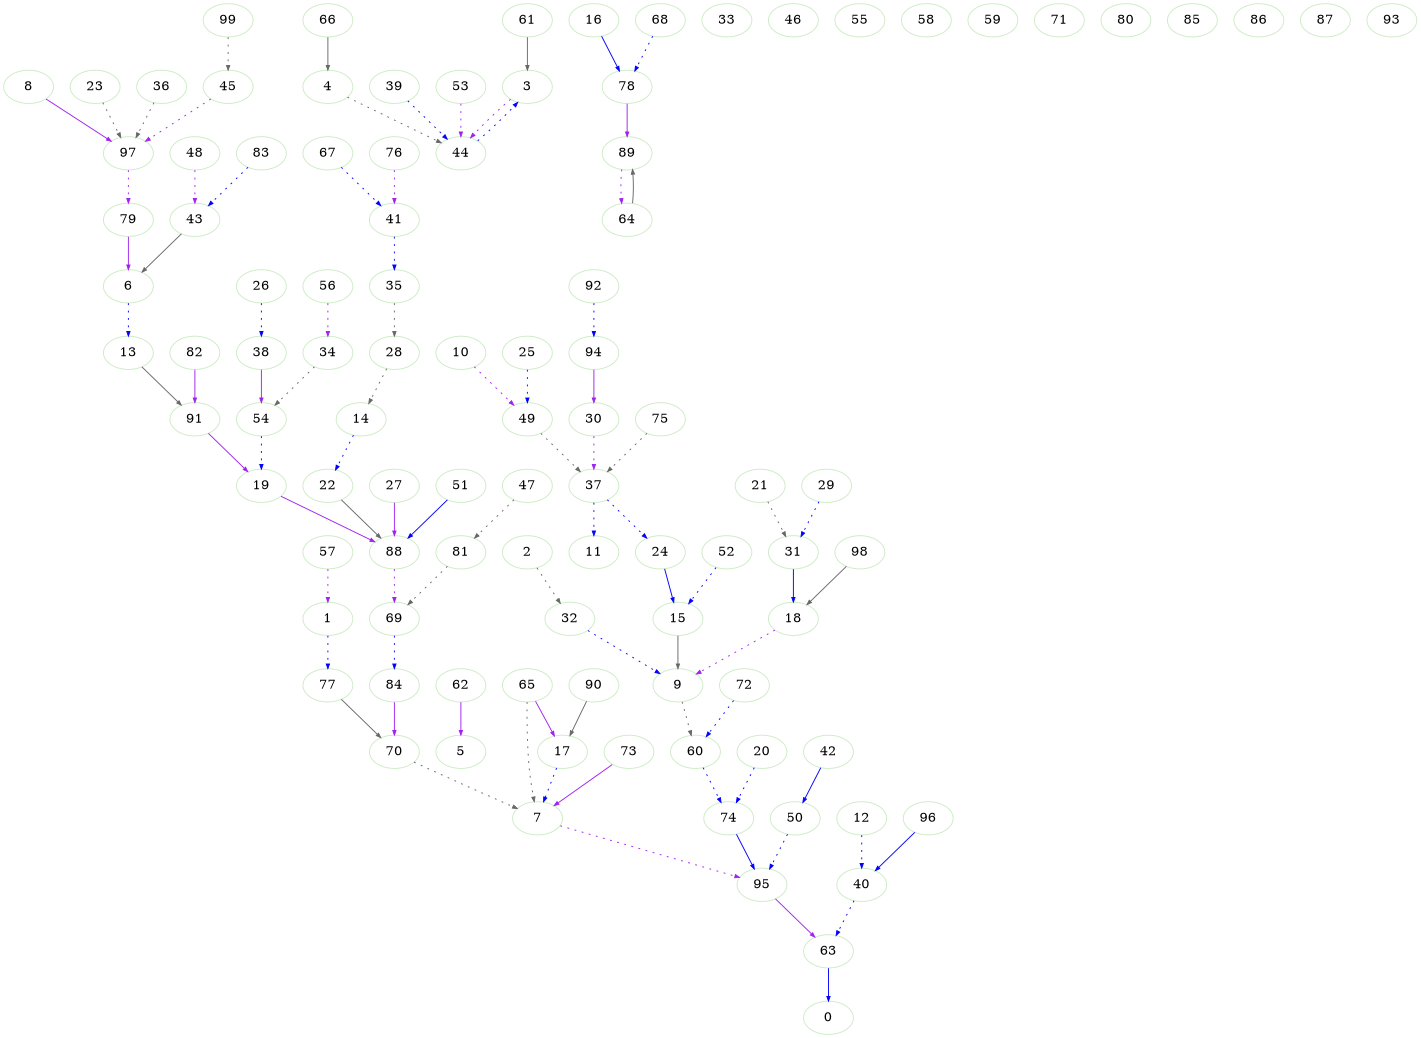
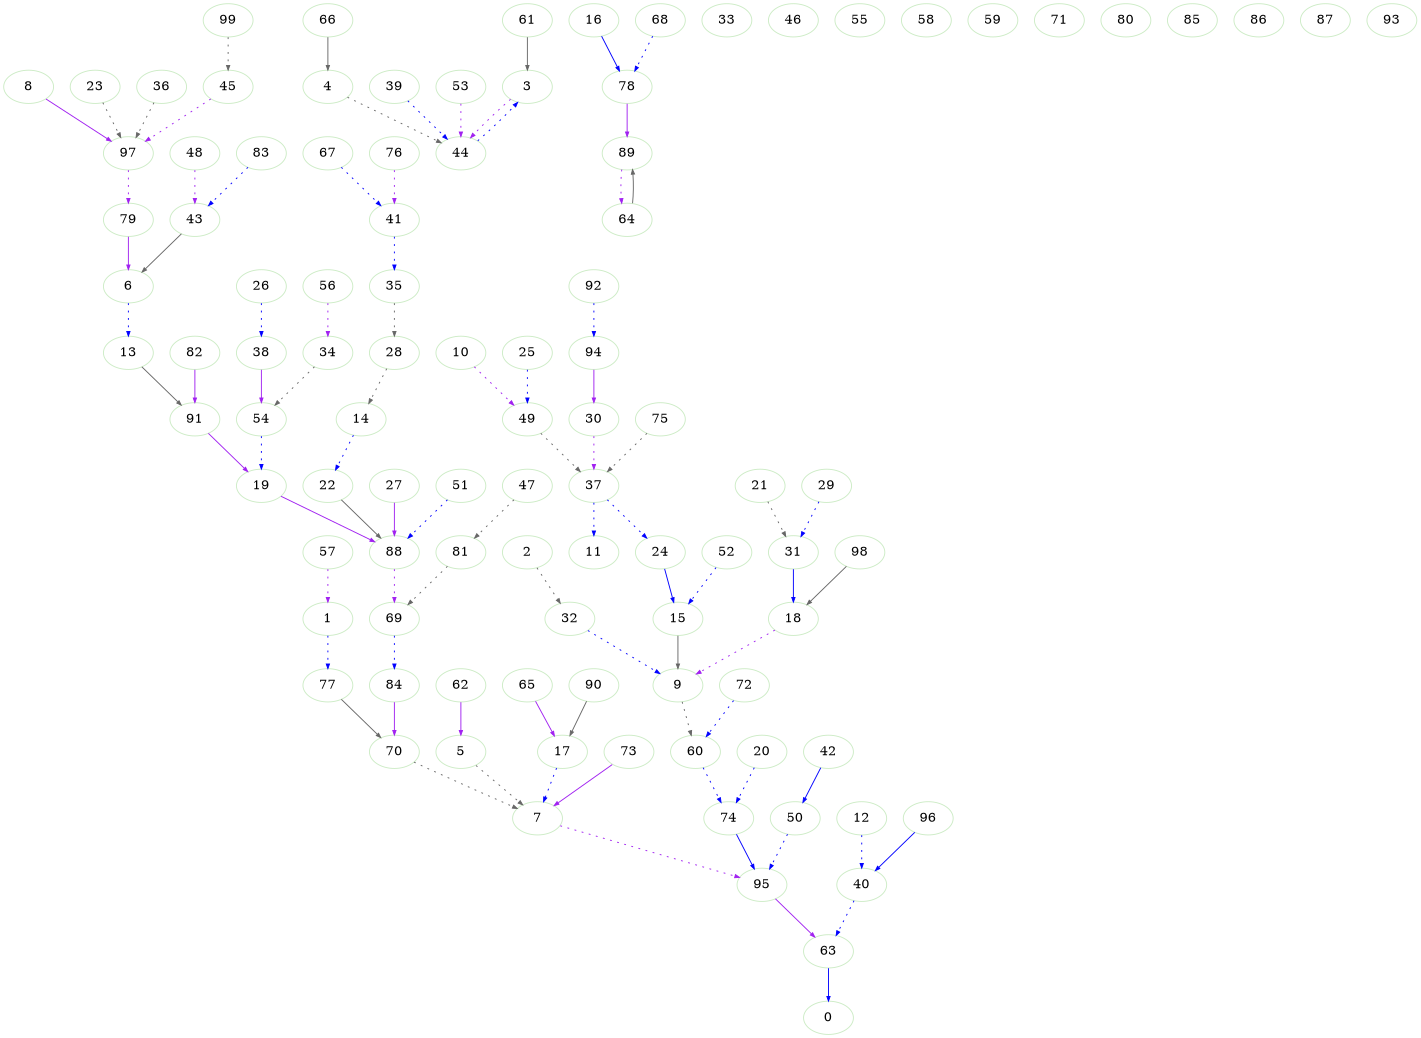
edge "51" -> "88": style solid -> dotted
edge "65" -> "7": now "5" -> "7"
